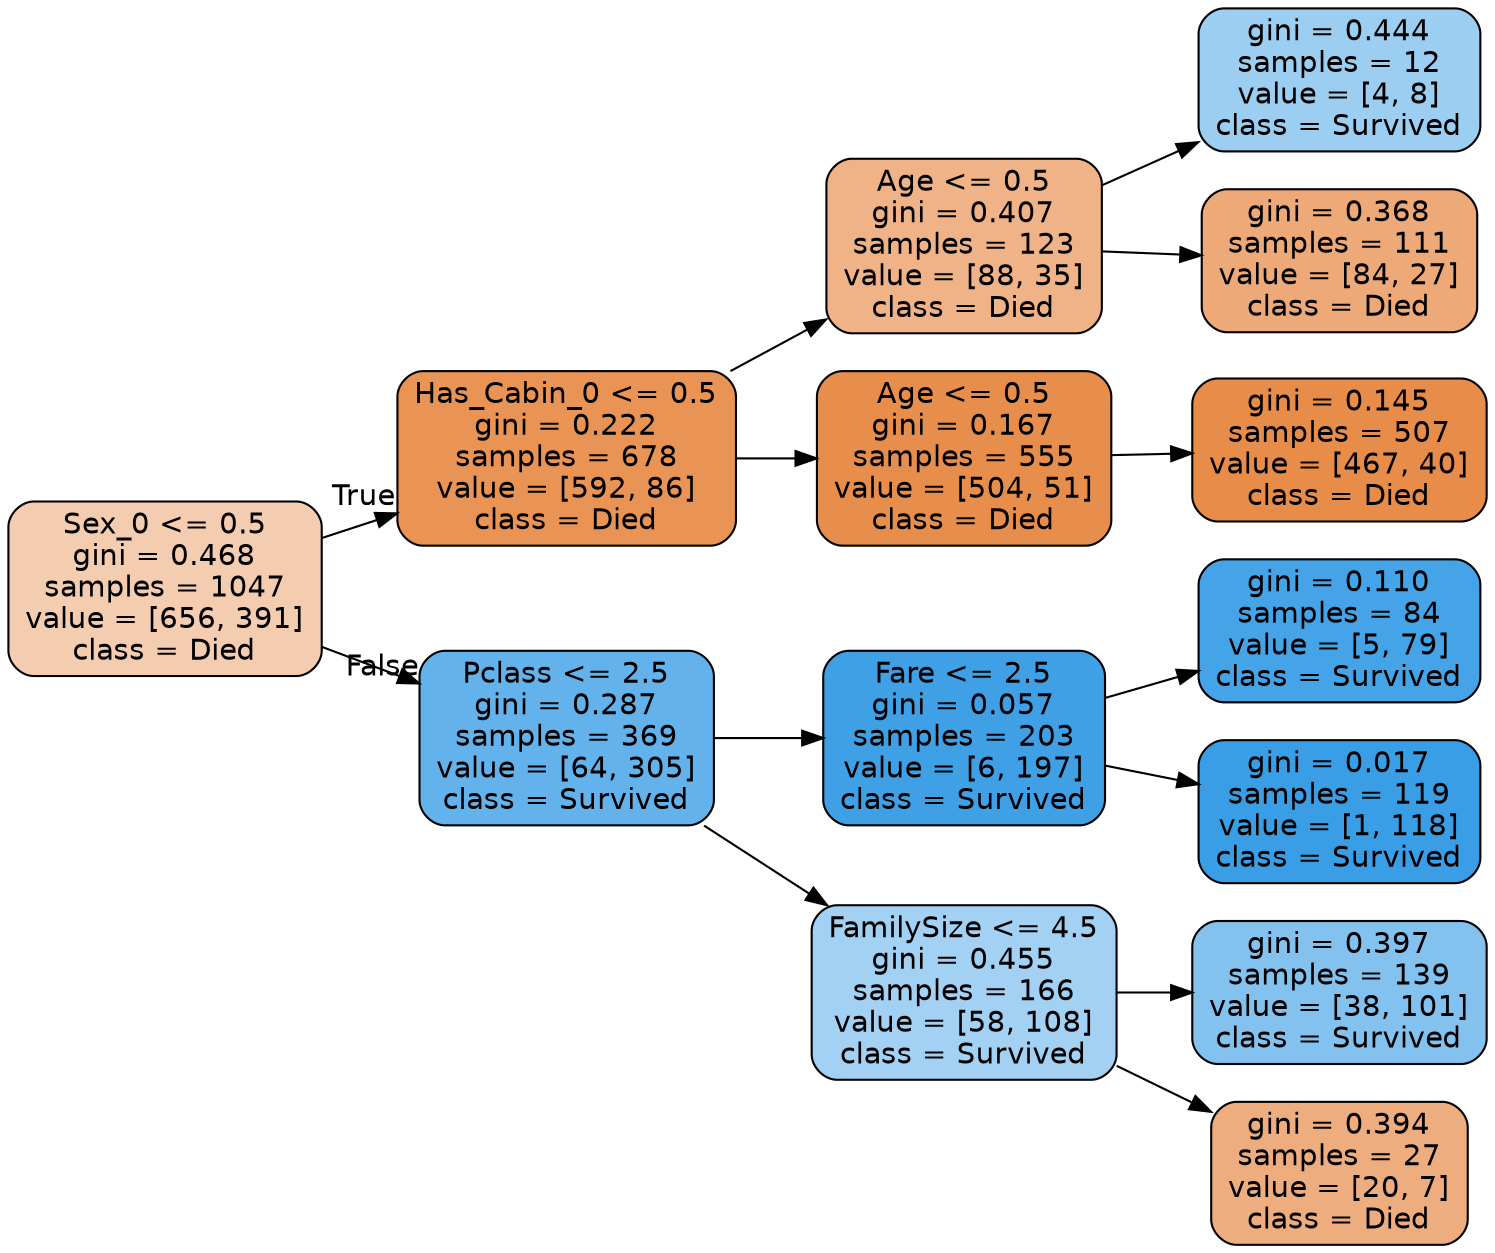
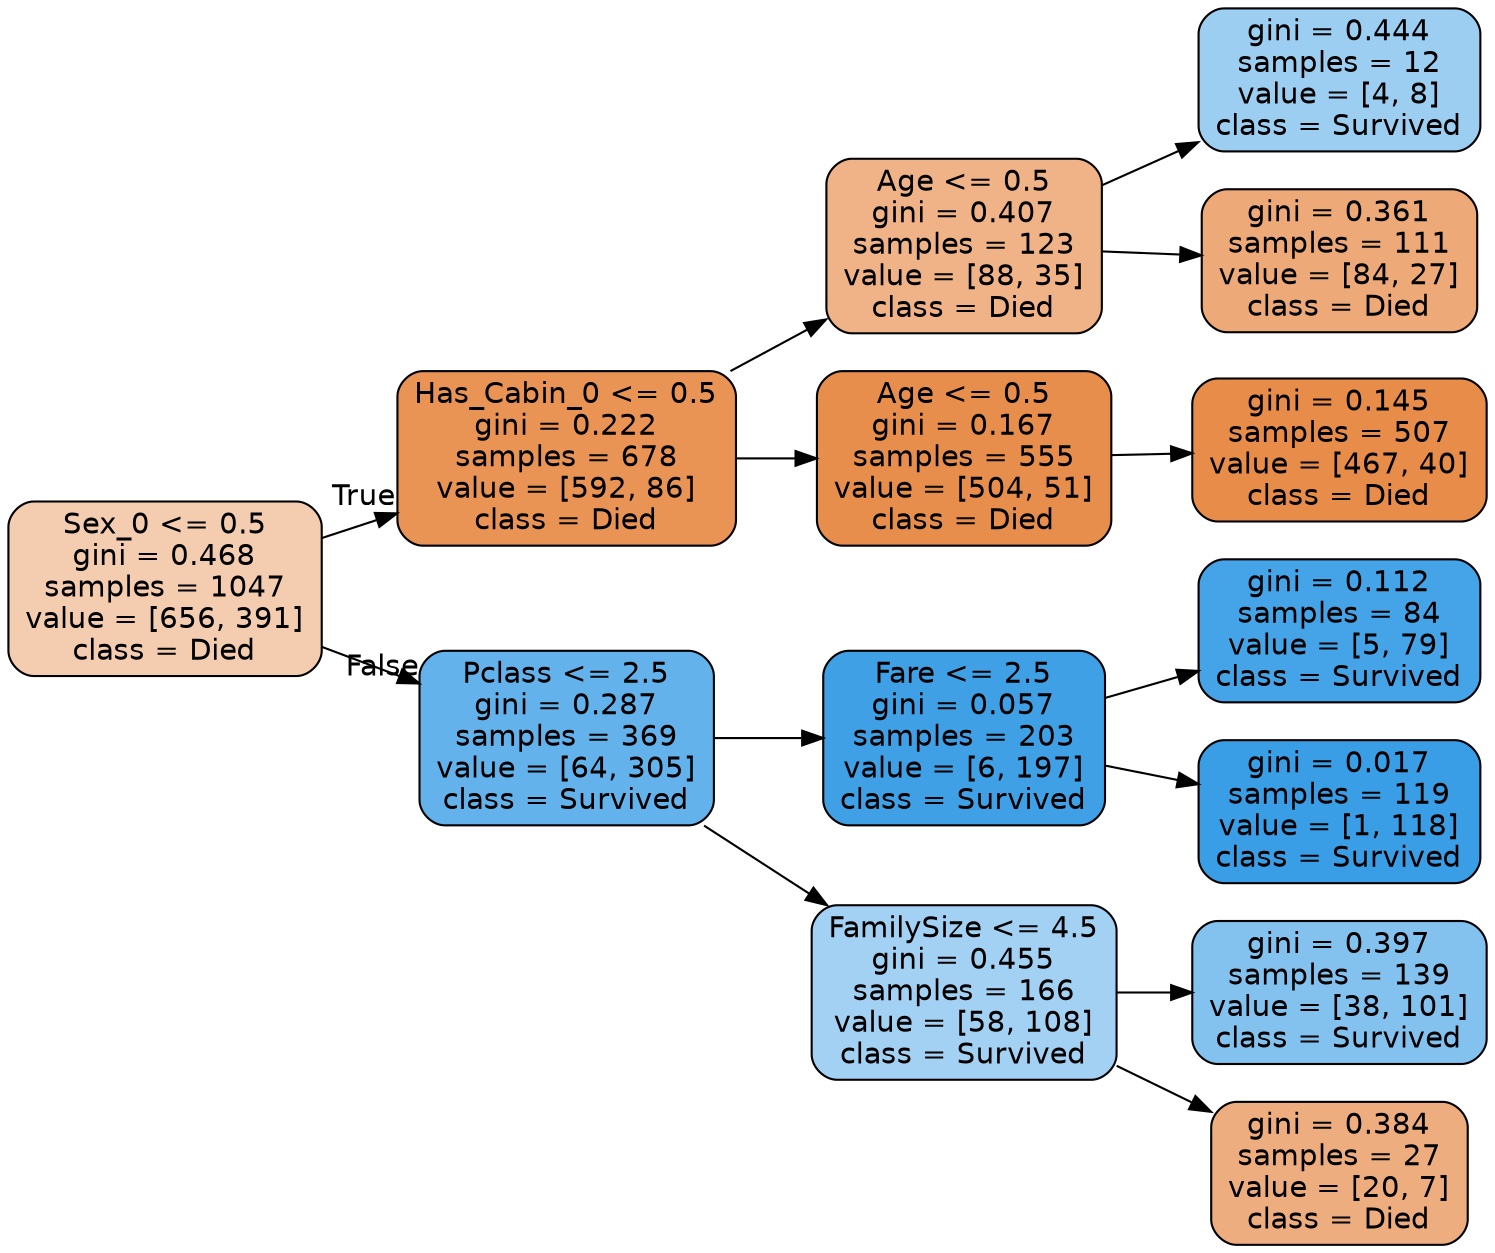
node "gini = 0.368 samples = 111 value = [84, 27] class = Died": label "gini = 0.368 samples = 111 value = [84, 27] class = Died" -> "gini = 0.361 samples = 111 value = [84, 27] class = Died"
node "gini = 0.110 samples = 84 value = [5, 79] class = Survived": label "gini = 0.110 samples = 84 value = [5, 79] class = Survived" -> "gini = 0.112 samples = 84 value = [5, 79] class = Survived"
node "gini = 0.394 samples = 27 value = [20, 7] class = Died": label "gini = 0.394 samples = 27 value = [20, 7] class = Died" -> "gini = 0.384 samples = 27 value = [20, 7] class = Died"
